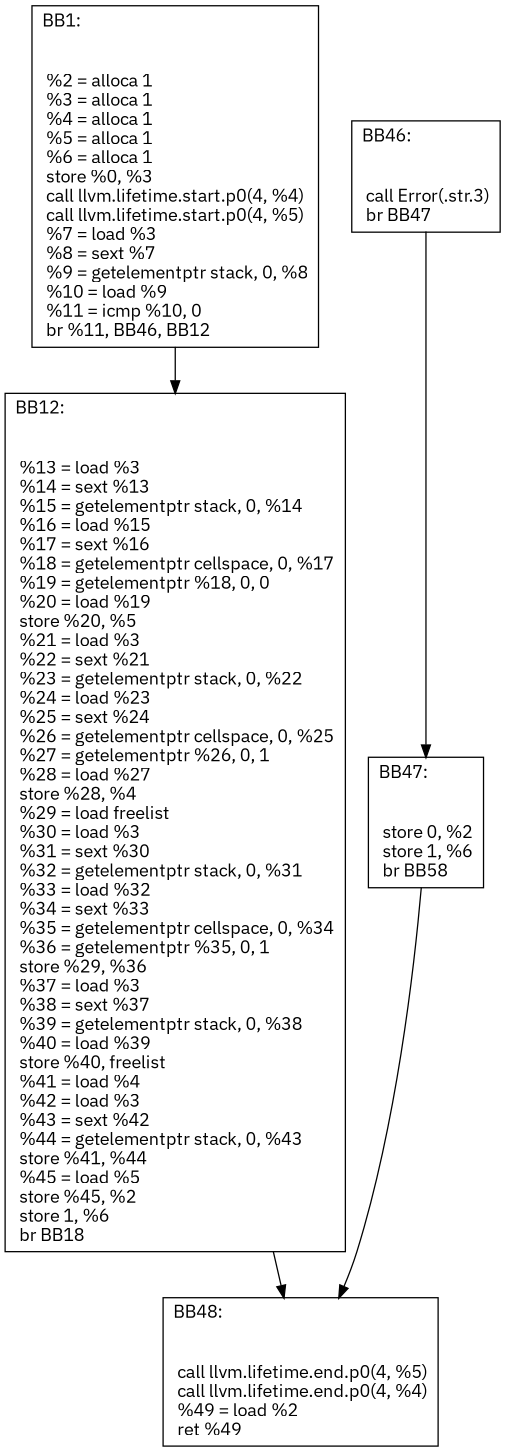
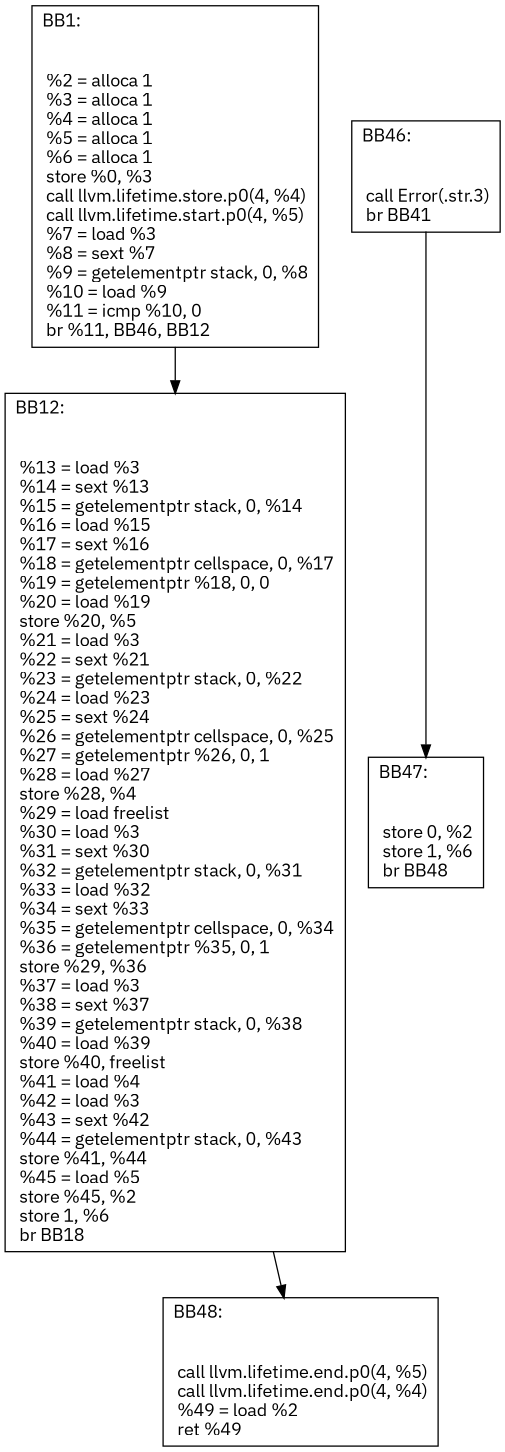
node "BB1:": text "call llvm.lifetime.start.p0(4, %4)" -> "call llvm.lifetime.store.p0(4, %4)"
node "BB46:": text "br BB47" -> "br BB41"
node "BB47:": text "br BB58" -> "br BB48"
edge "BB47:" -> "BB48:": removed
